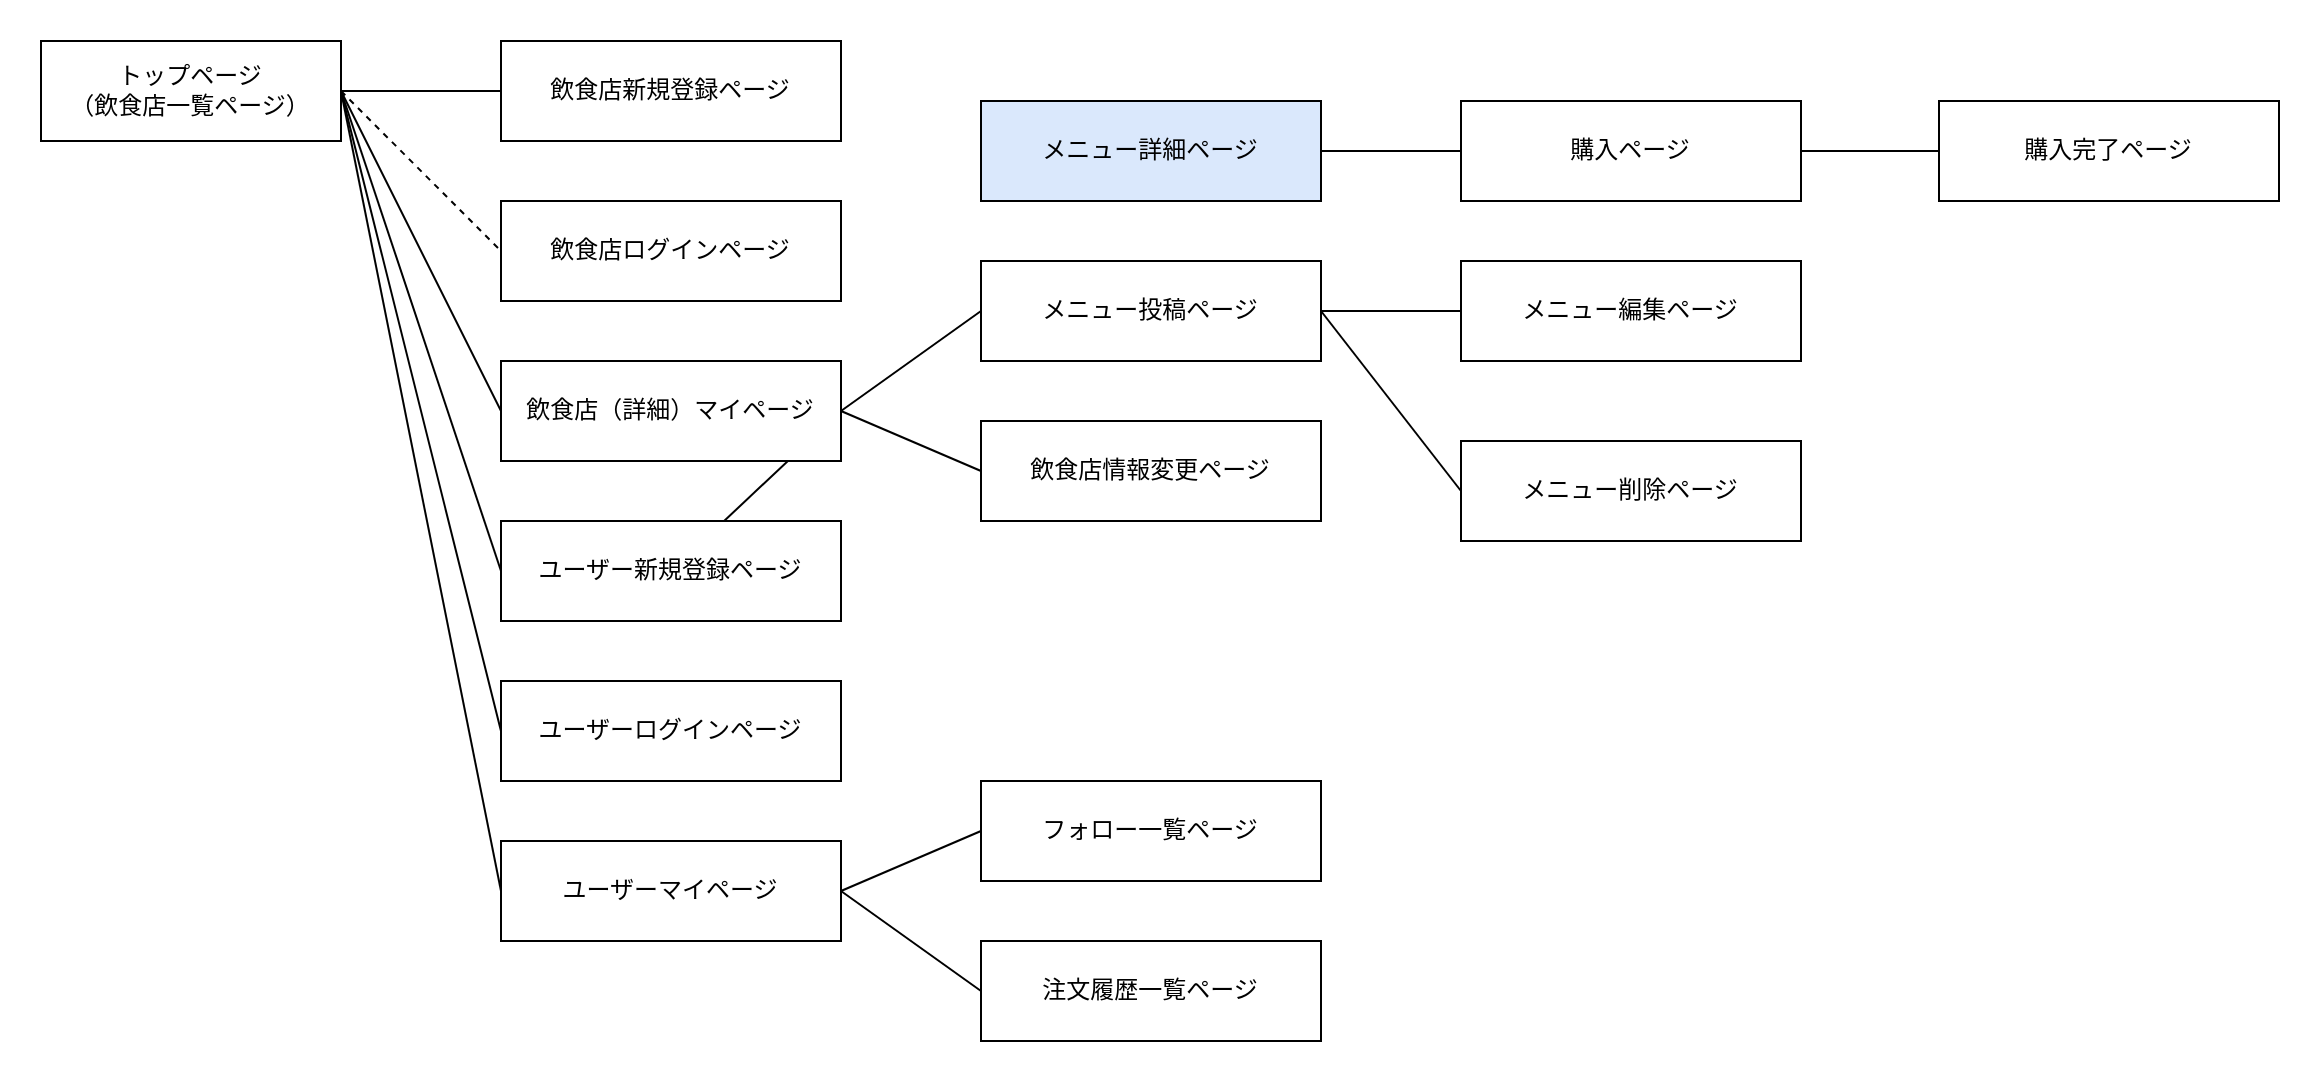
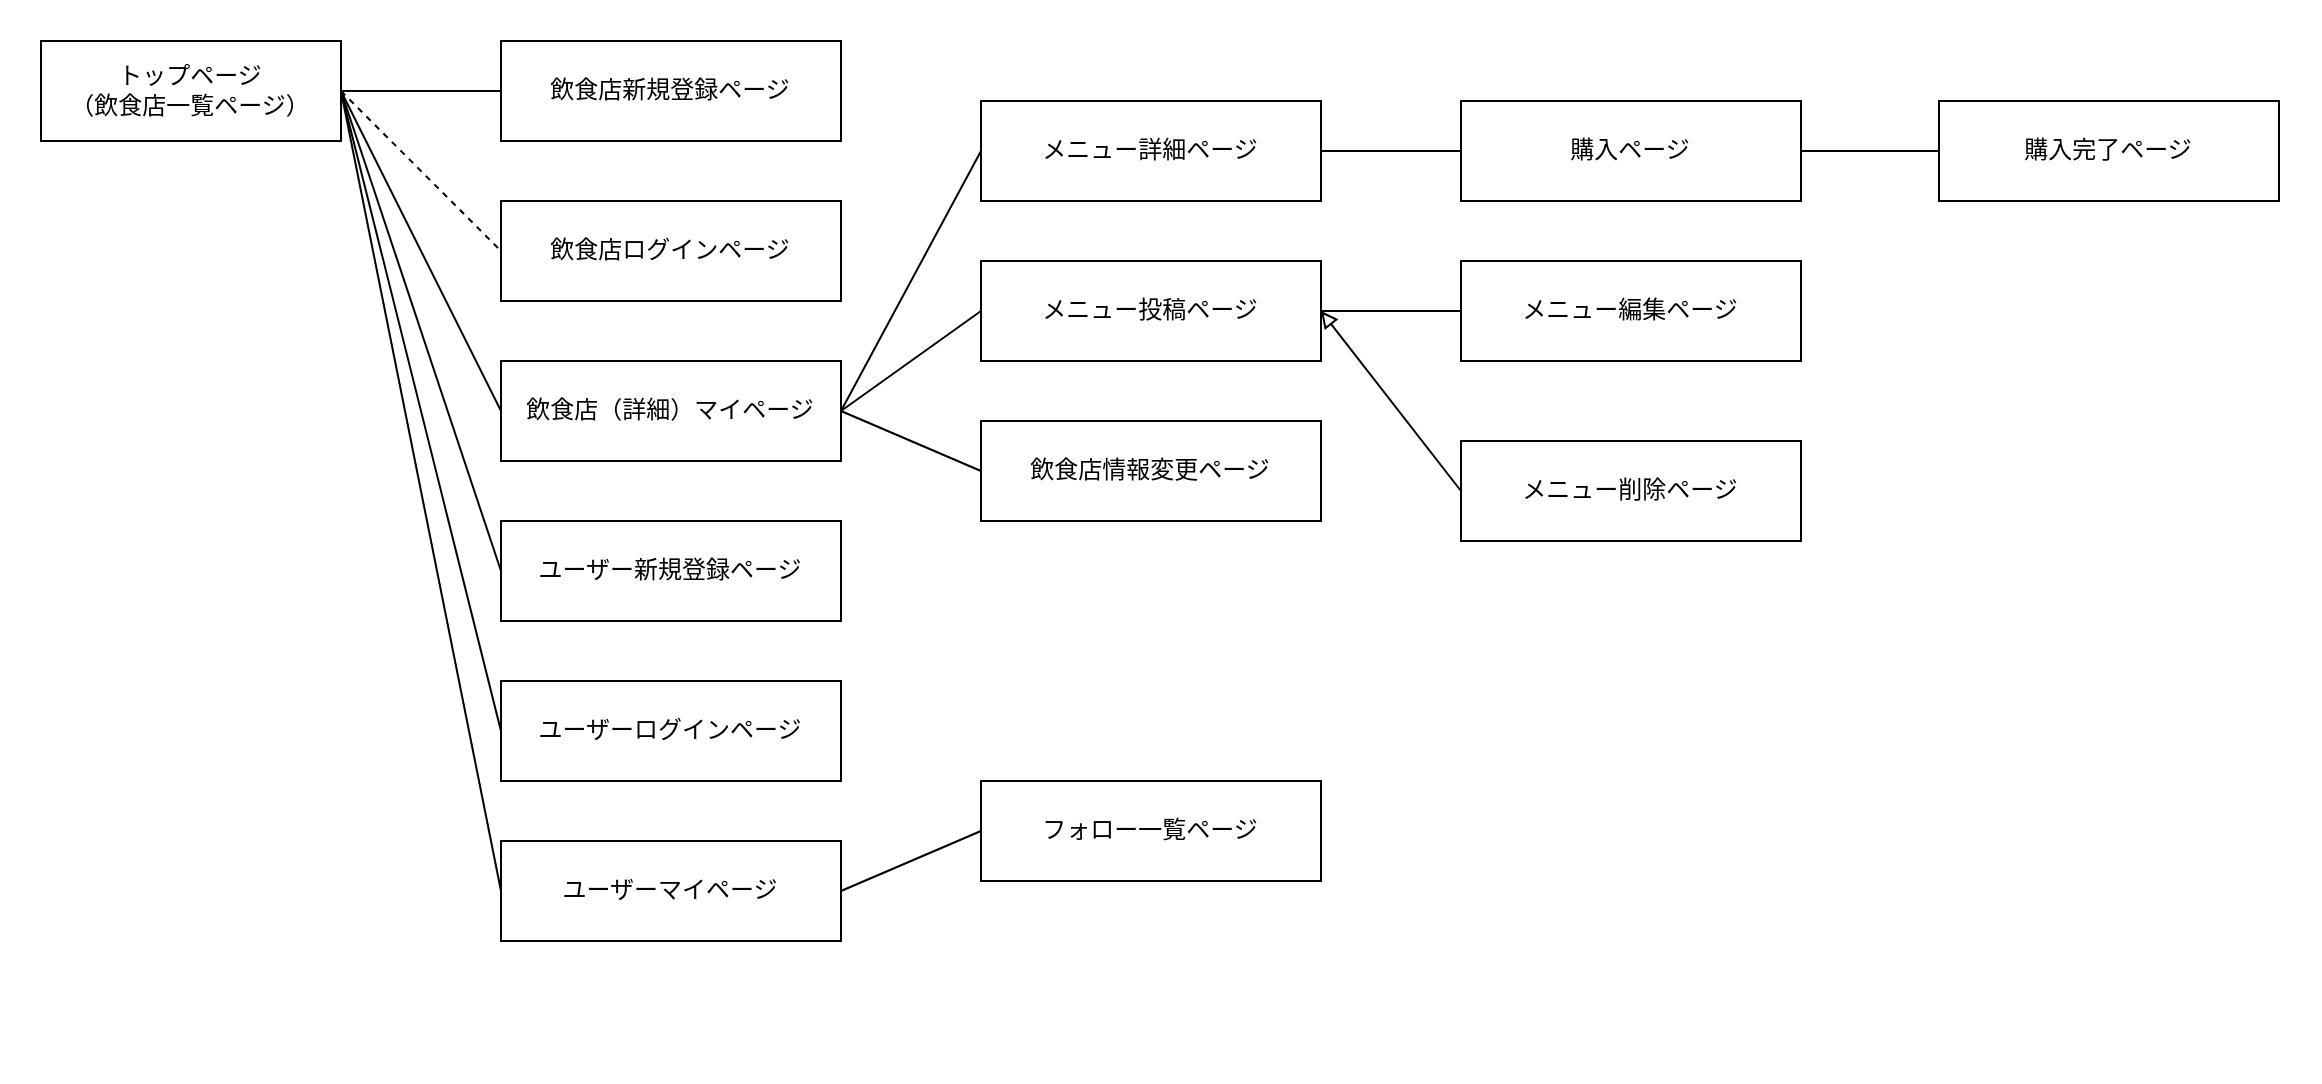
node "メニュー詳細ページ": fillcolor #dae8fc -> #ffffff
edge "メニュー投稿ページ" -- "メニュー削除ページ": arrowhead none -> block
edge "飲食店（詳細）マイページ" -- "ユーザー新規登録ページ": now "飲食店（詳細）マイページ" -- "メニュー詳細ページ"
edge "ユーザーマイページ" -- "注文履歴一覧ページ": removed
node "注文履歴一覧ページ": removed
